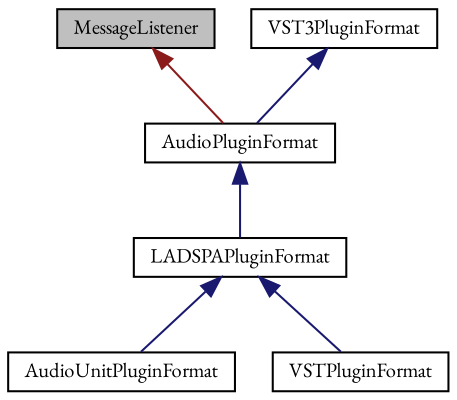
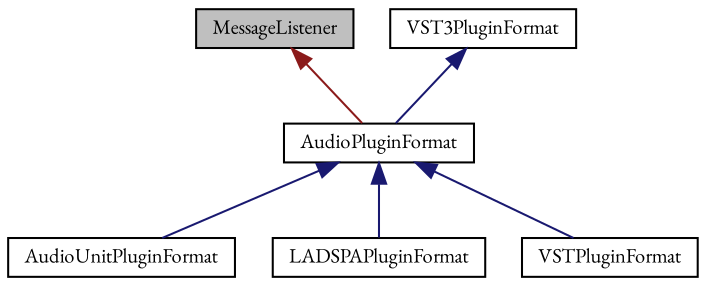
edge "VSTPluginFormat" -> "LADSPAPluginFormat": now "VSTPluginFormat" -> "AudioPluginFormat"
edge "AudioUnitPluginFormat" -> "LADSPAPluginFormat": now "AudioUnitPluginFormat" -> "AudioPluginFormat"
